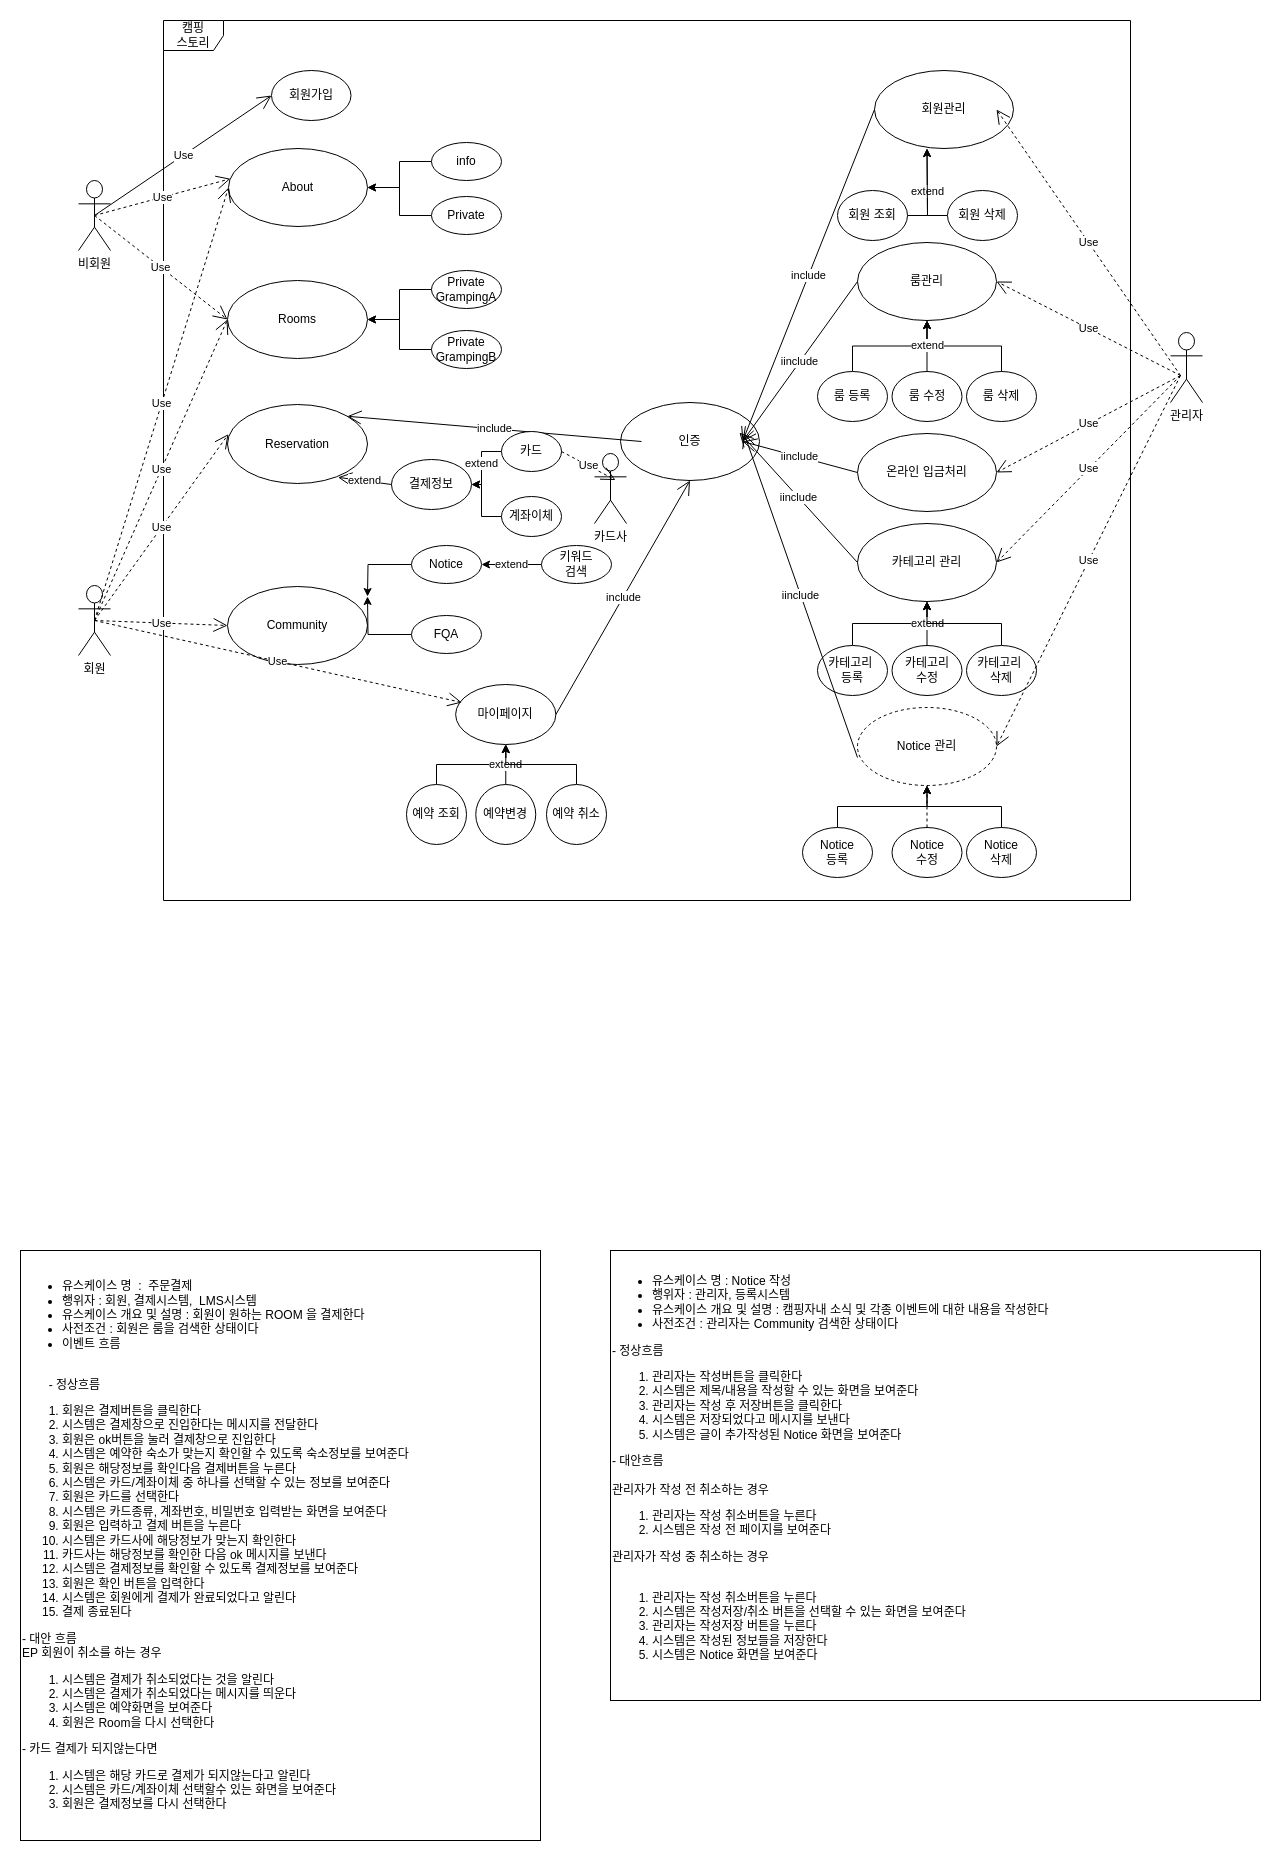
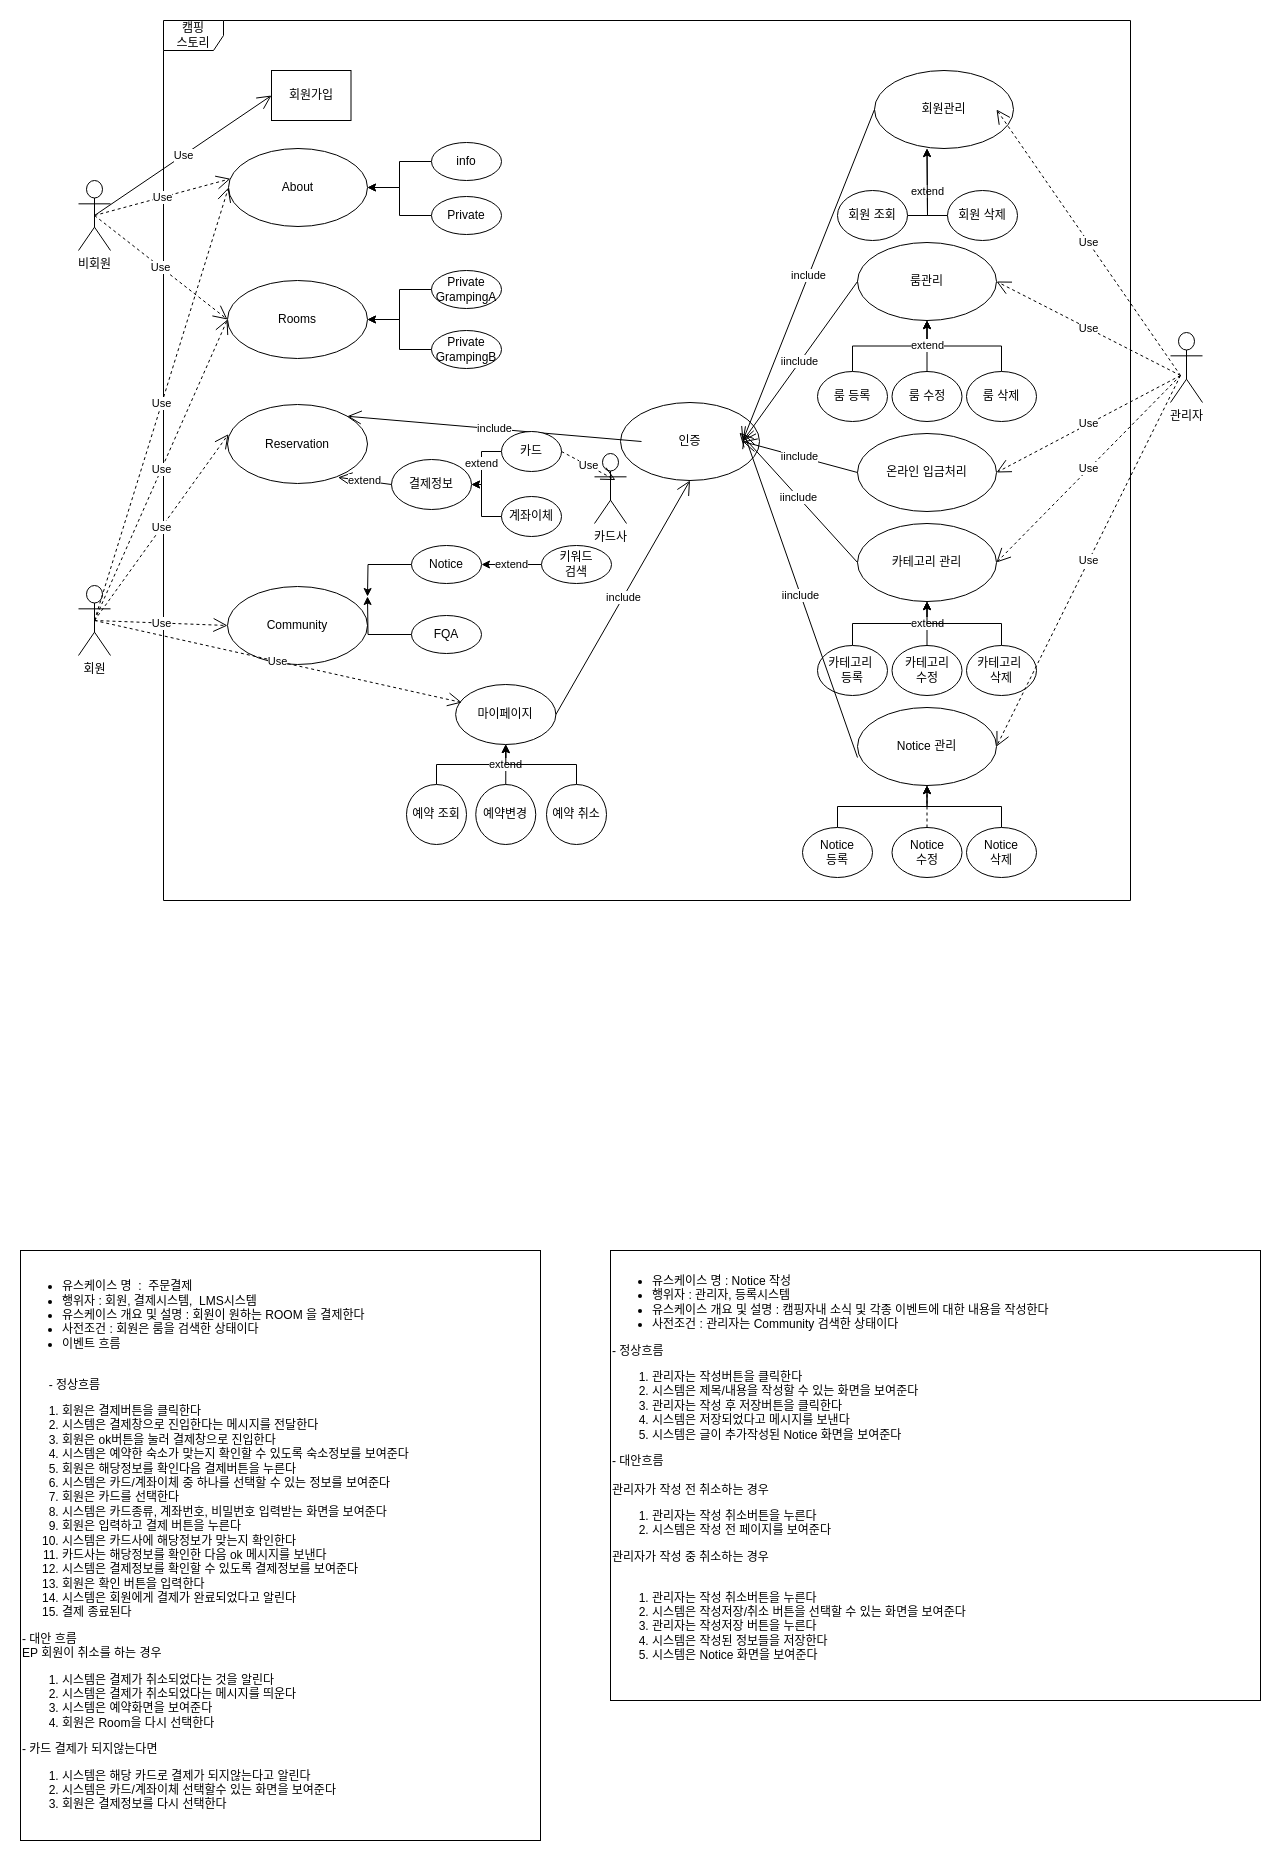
node "회원가입": shape ellipse -> rectangle
node "Notice 관리": style dashed -> solid
